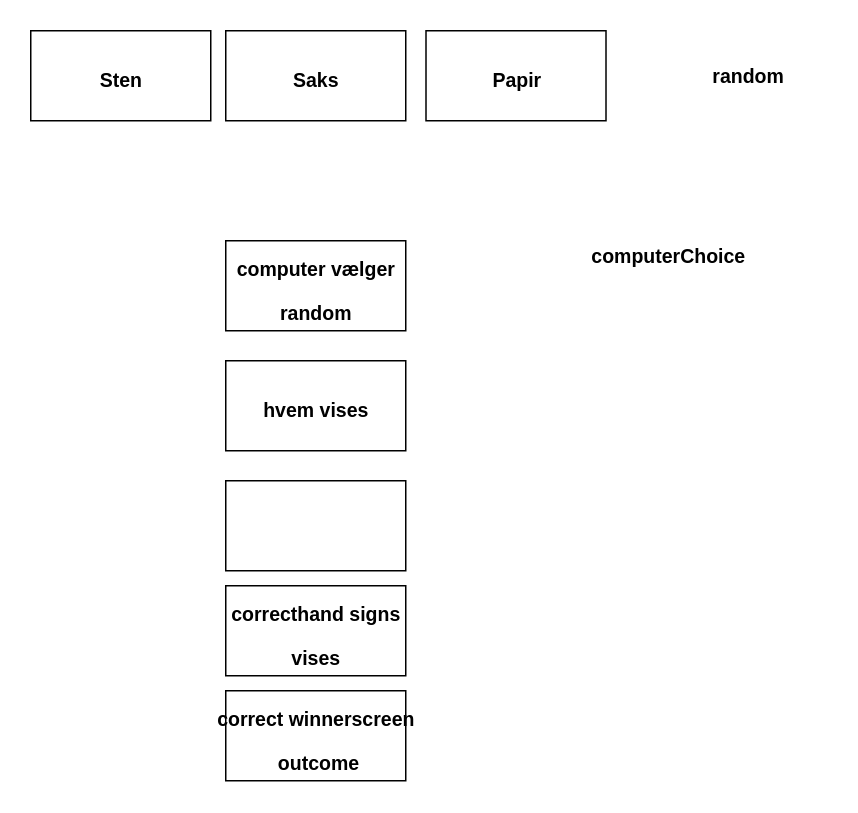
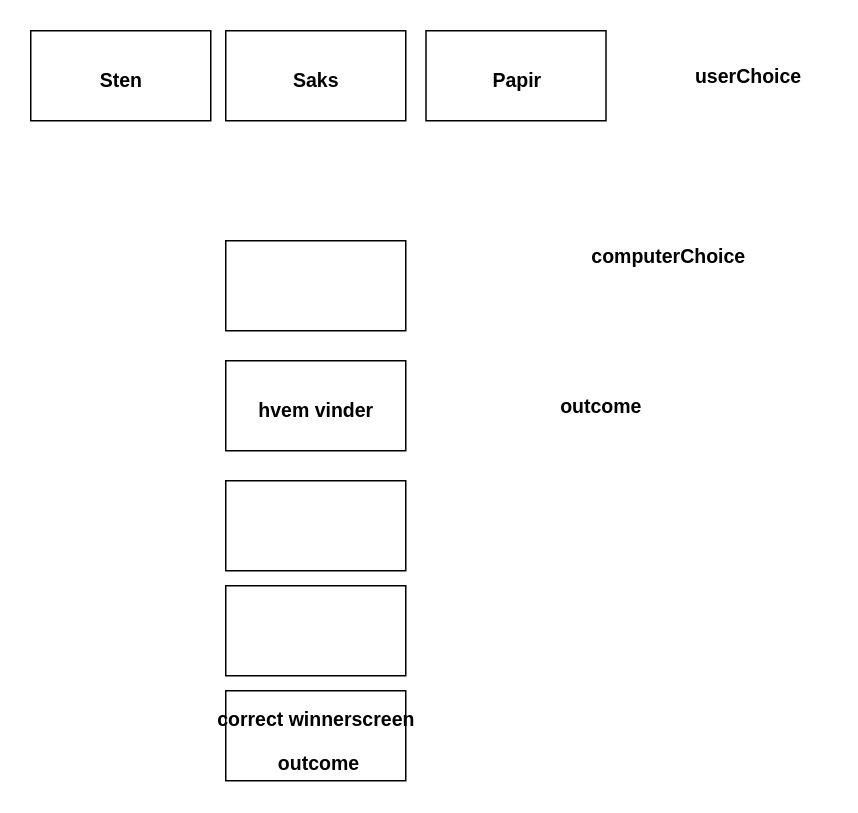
node "random": label "random" -> "userChoice"
node "computer vælger random": removed
node "hvem vises": label "hvem vises" -> "hvem vinder"
node "outcome": added
node "correcthand signs vises": removed
